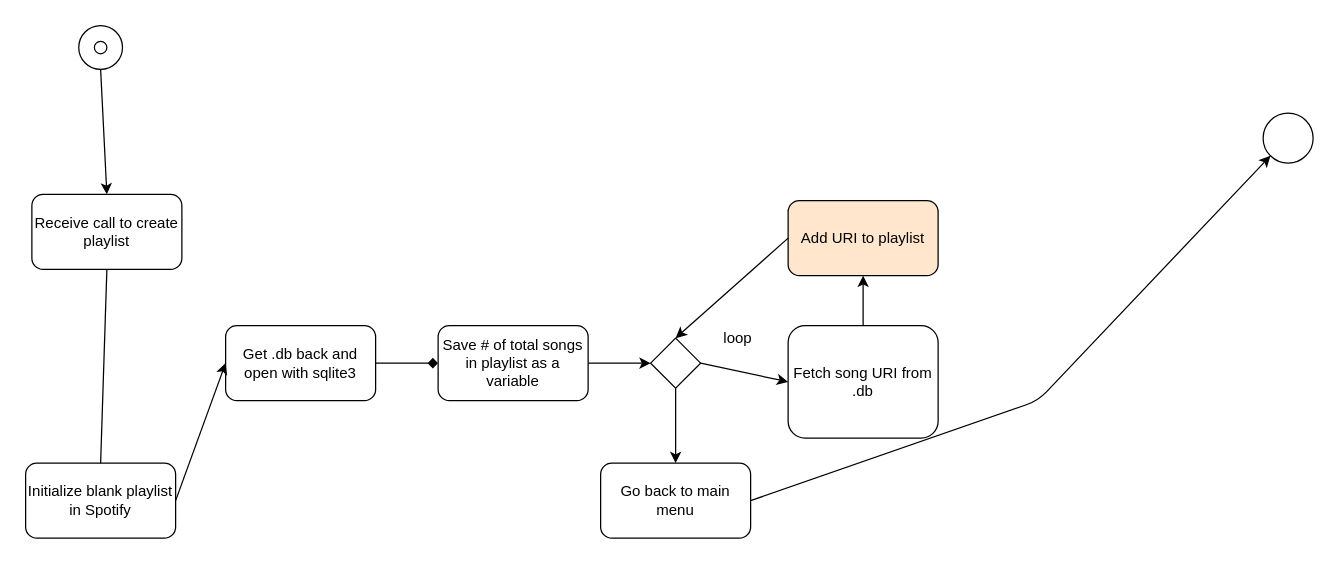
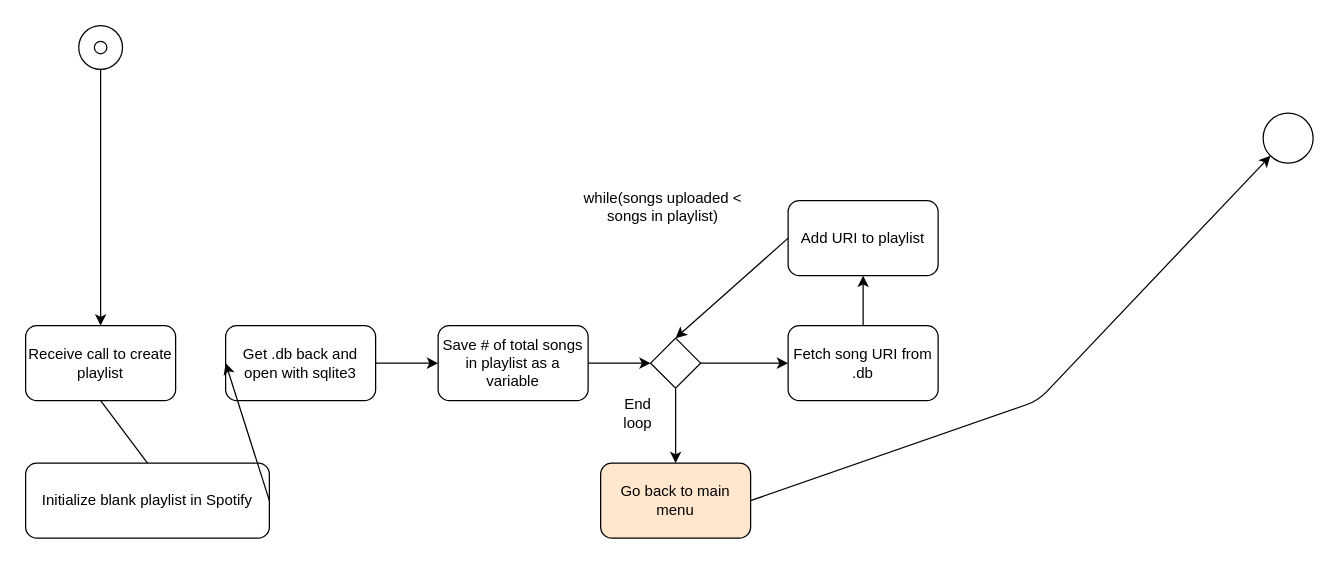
node "while(songs uploaded < songs in playlist)": added
node "Receive call to create playlist": moved (107, 232) -> (101, 363)
node "Add URI to playlist": fillcolor #ffe6cc -> #ffffff
node "loop": removed
edge "Get .db back and open with sqlite3" -> "Save # of total songs in playlist as a variable": arrowhead diamond -> classic
node "Fetch song URI from .db": size 150x113 -> 150x75
node "End loop": added
node "Initialize blank playlist in Spotify": size 150x75 -> 244x75
node "Go back to main menu": fillcolor #ffffff -> #ffe6cc
